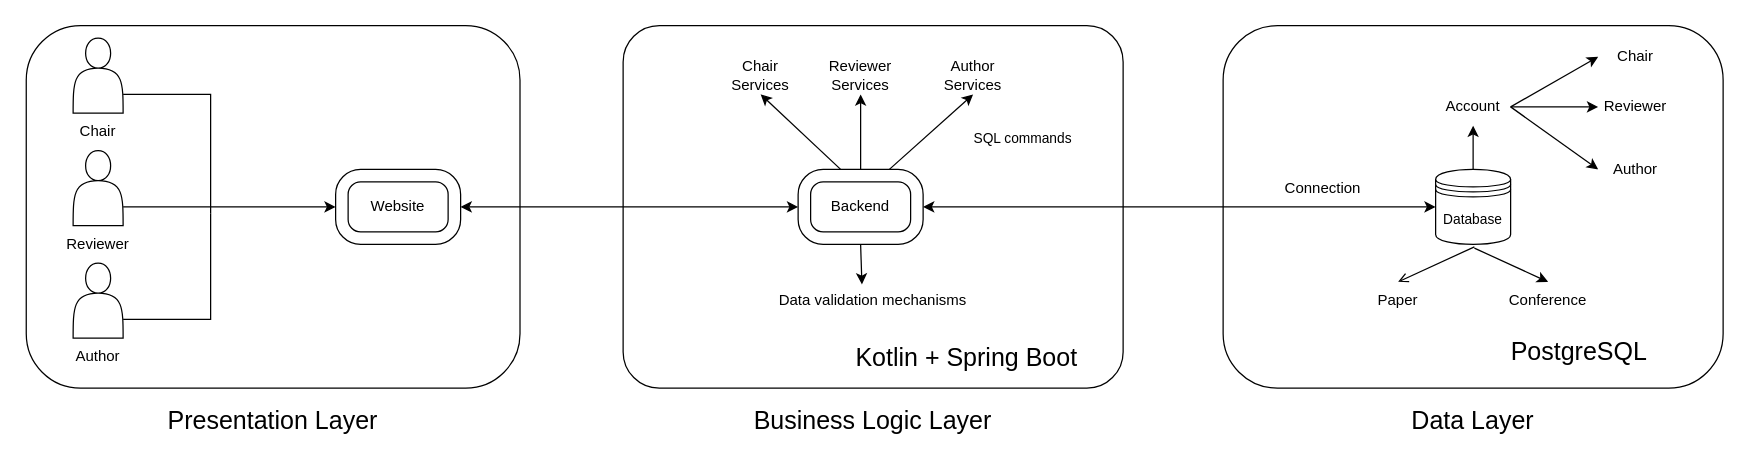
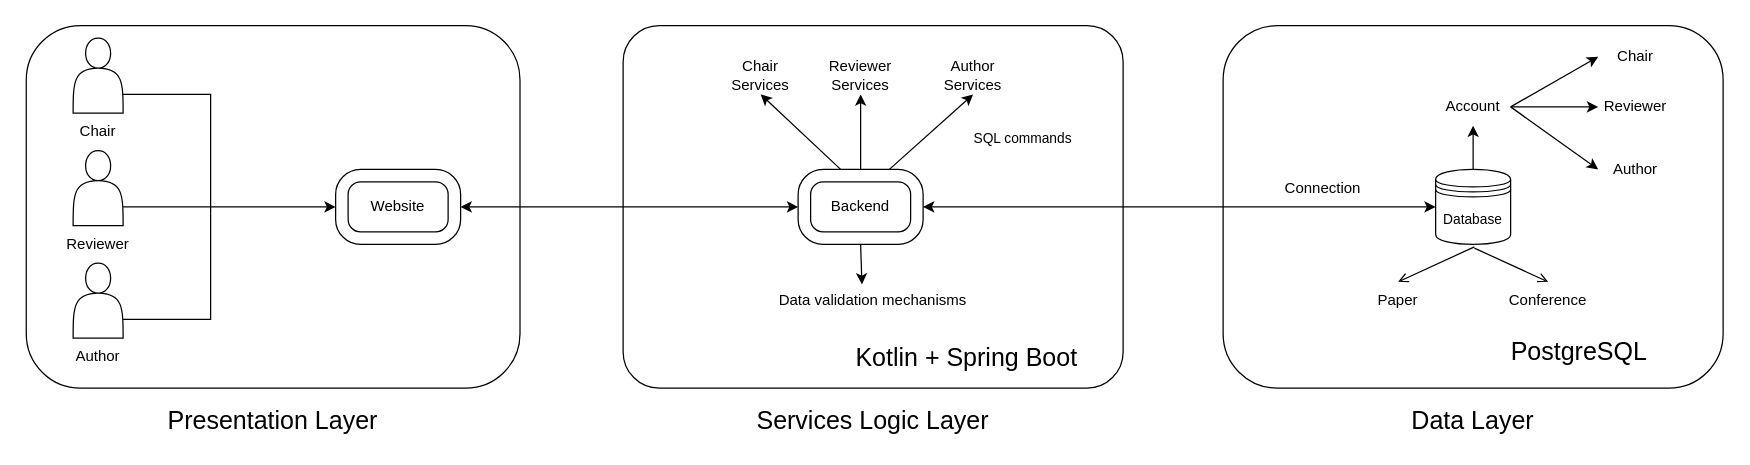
edge "Database" -> "Conference": arrowhead classic -> open
node "Business Logic Layer": label "Business Logic Layer" -> "Services Logic Layer"
